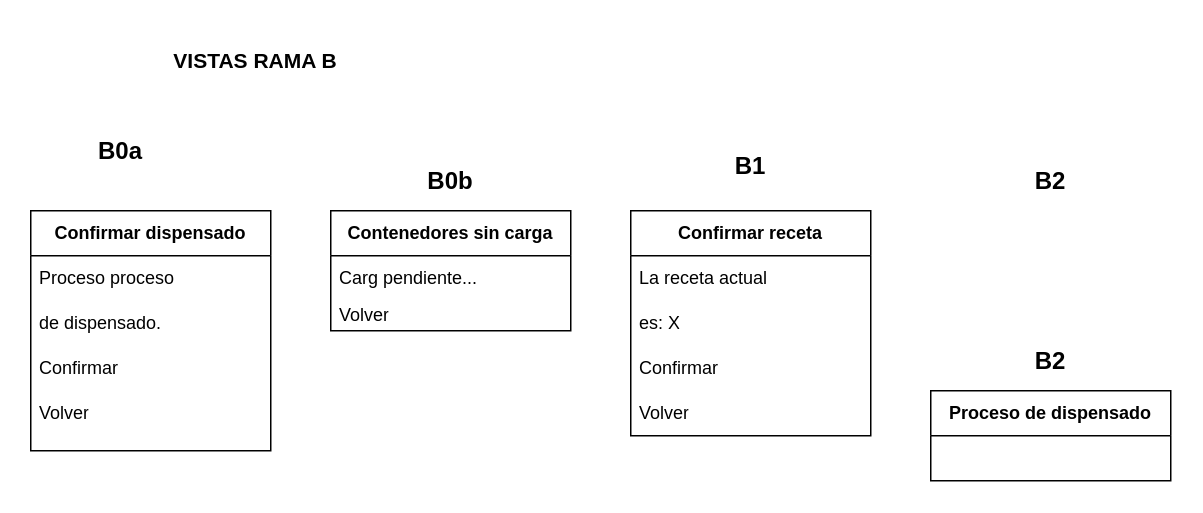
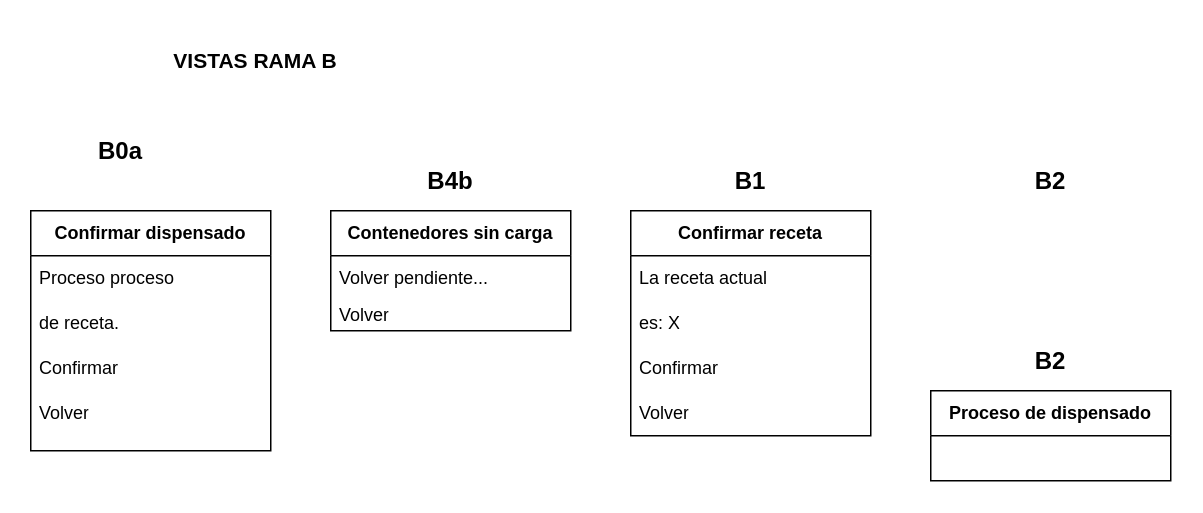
node "B1": moved (751, 166) -> (751, 181)
node "B0b": label "B0b" -> "B4b"
node "Carg pendiente...": label "Carg pendiente..." -> "Volver pendiente..."
node "de dispensado.": label "de dispensado." -> "de receta."
